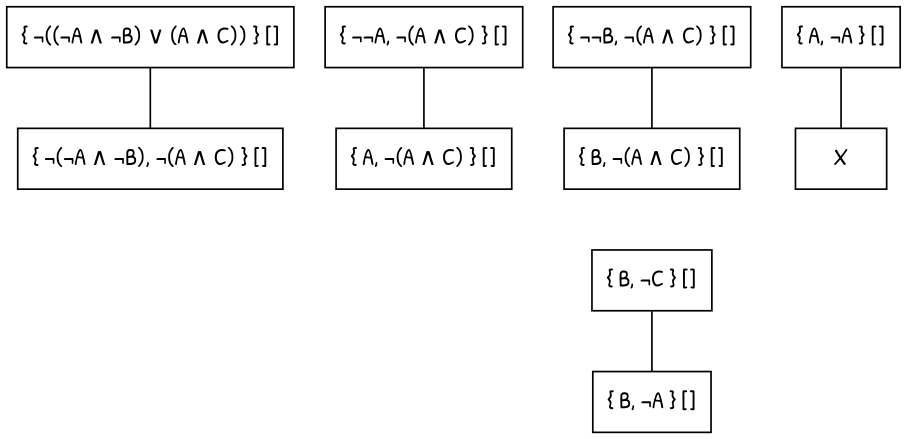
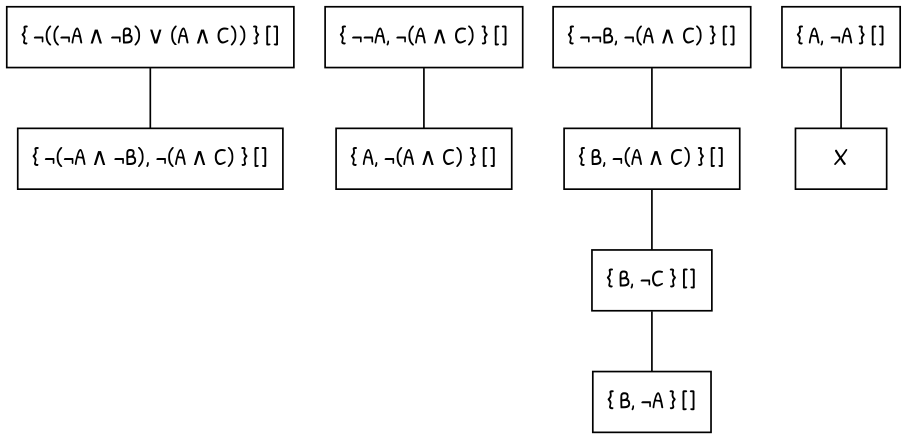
edge "{ B, ¬(A ∧ C) } []" -- "{ B, ¬C } []": added
